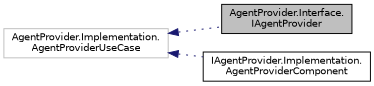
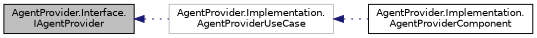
edge "AgentProvider.Interface. IAgentProvider" -> "AgentProvider.Implementation. AgentProviderUseCase": reversed
node "IAgentProvider.Implementation. AgentProviderComponent": label "IAgentProvider.Implementation. AgentProviderComponent" -> "AgentProvider.Implementation. AgentProviderComponent"
